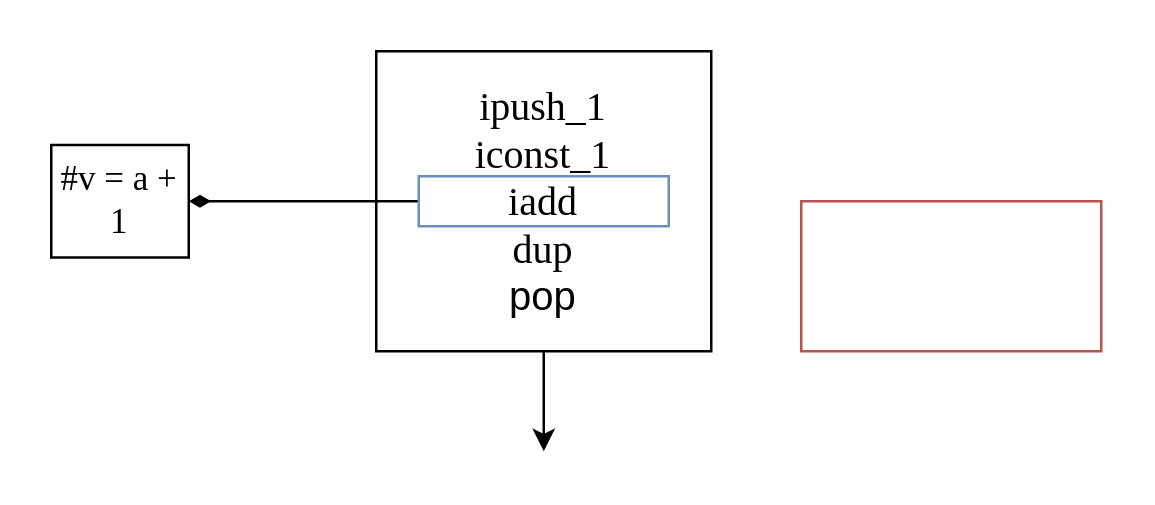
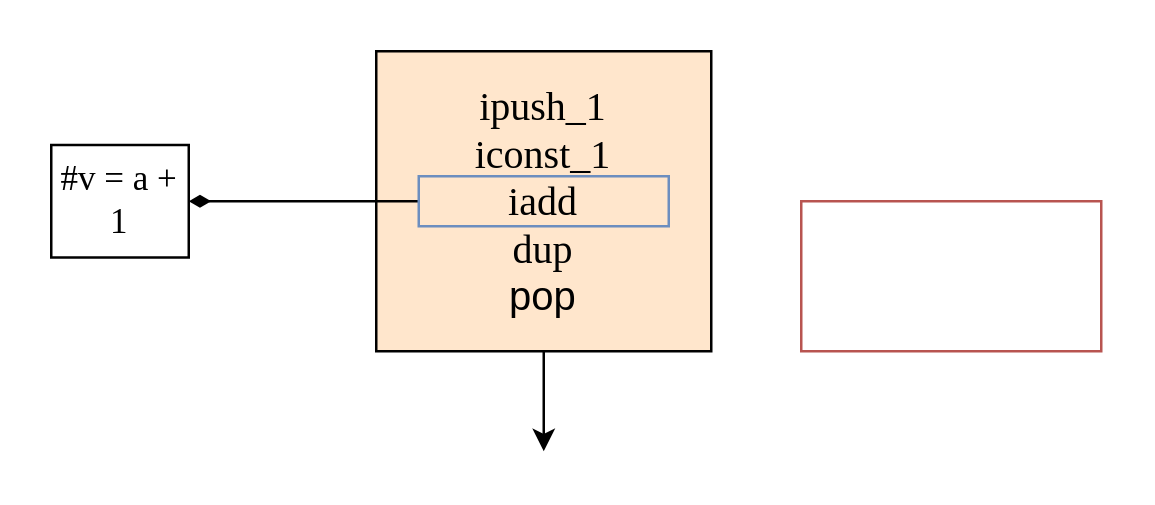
node "ipush_1 iconst_1 iadd dup pop": fillcolor #ffffff -> #ffe6cc
